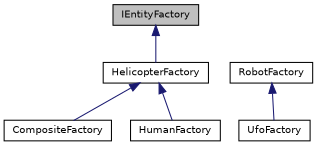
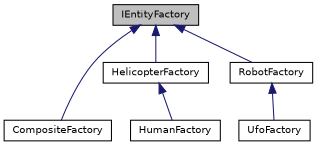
edge "RobotFactory" -> "IEntityFactory": added
edge "CompositeFactory" -> "HelicopterFactory": now "CompositeFactory" -> "IEntityFactory"
